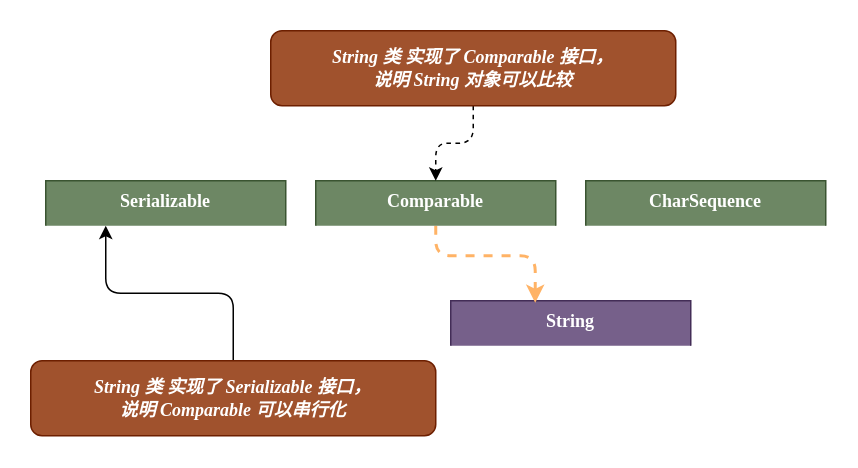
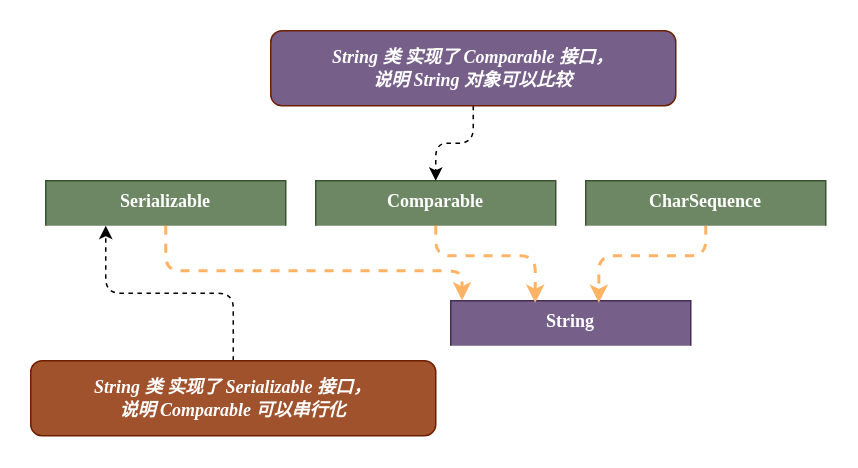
node "String 类 实现了 Comparable 接口， 说明 String 对象可以比较": fillcolor #a0522d -> #76608a
edge "CharSequence" -> "String": added
edge "Serializable" -> "String": added
edge "String 类 实现了 Serializable 接口， 说明 Comparable 可以串行化" -> "Serializable": style solid -> dashed
